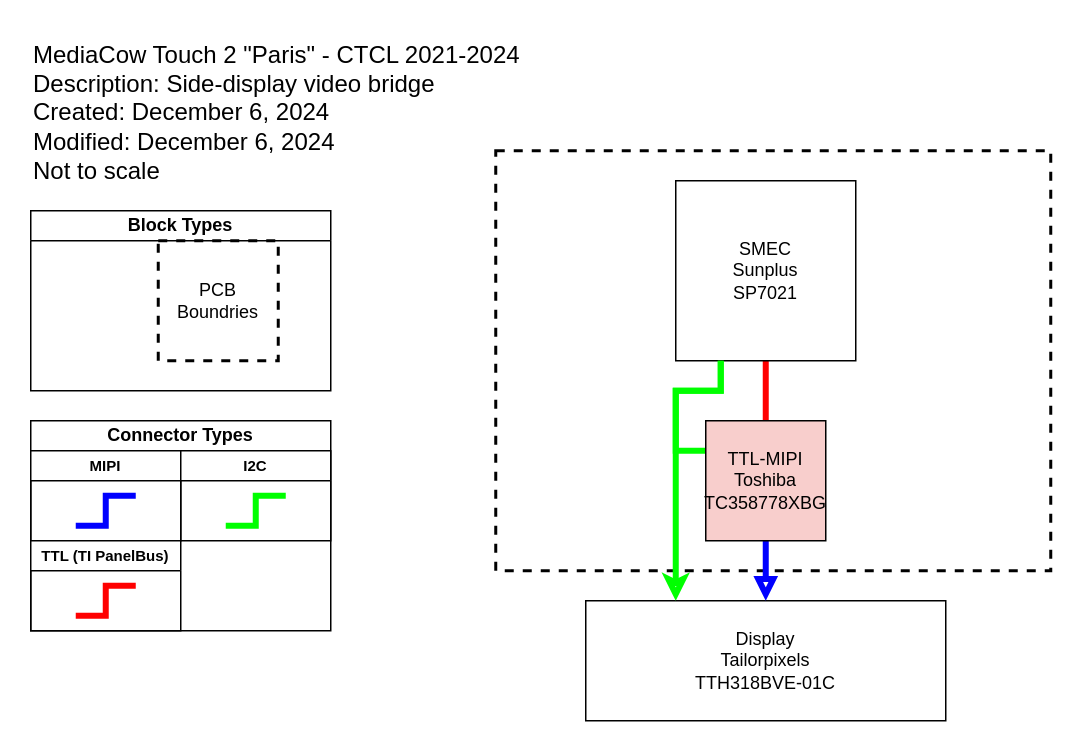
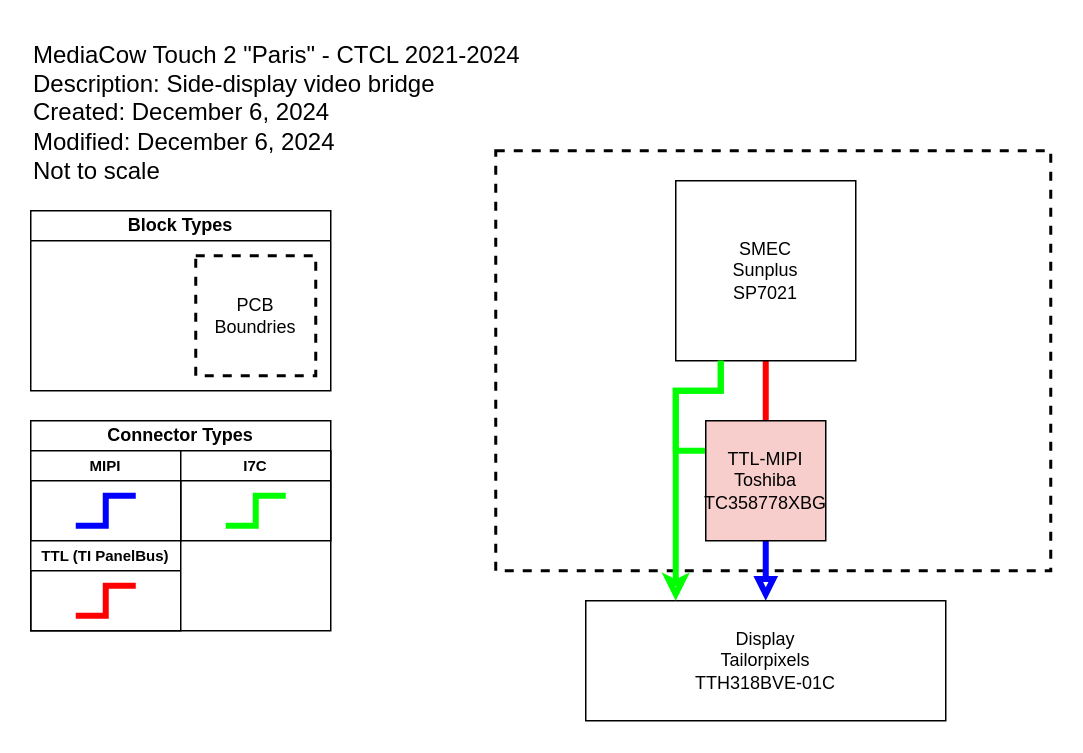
node "PCB Boundries": moved (218, 301) -> (256, 316)
node "I2C": label "I2C" -> "I7C"
